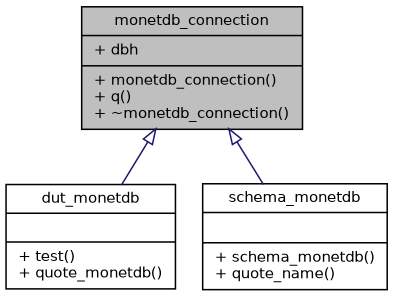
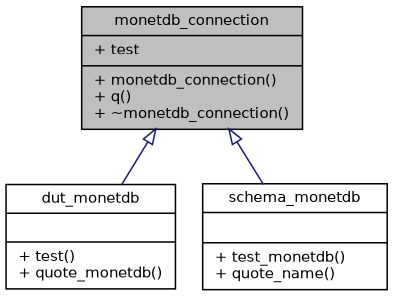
node "monetdb_connection": text "+ dbh" -> "+ test"
node "schema_monetdb": text "+ schema_monetdb()" -> "+ test_monetdb()"
